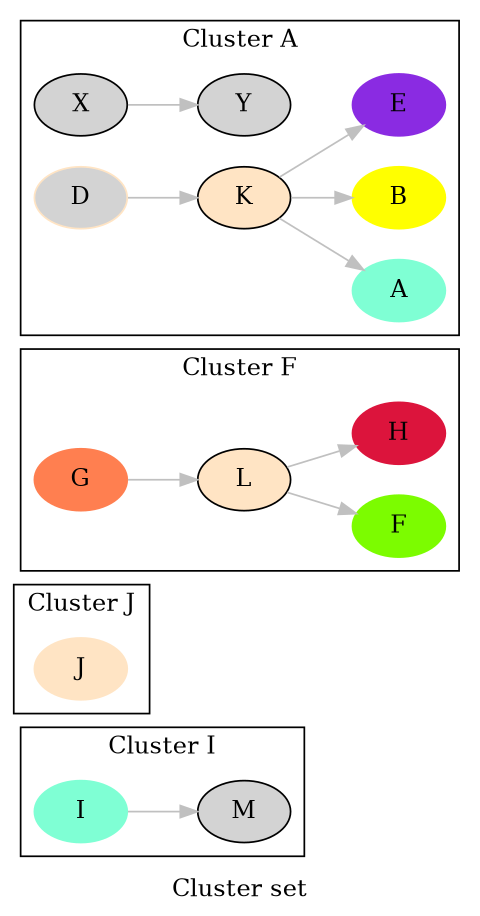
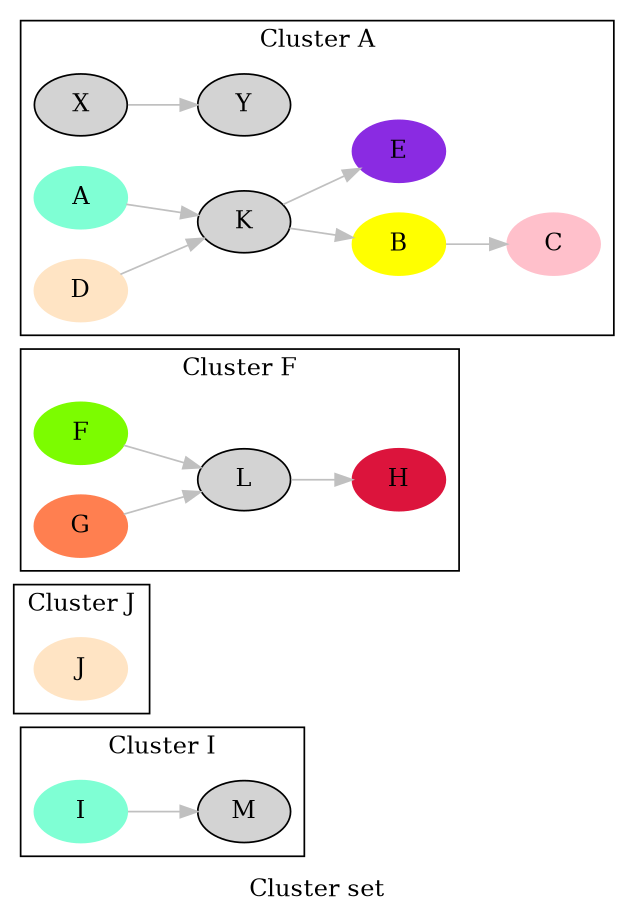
node "D": fillcolor lightgrey -> bisque
node "K": fillcolor bisque -> lightgrey
edge "K" -> "A": reversed
node "C": added
node "L": fillcolor bisque -> lightgrey
edge "L" -> "F": reversed
